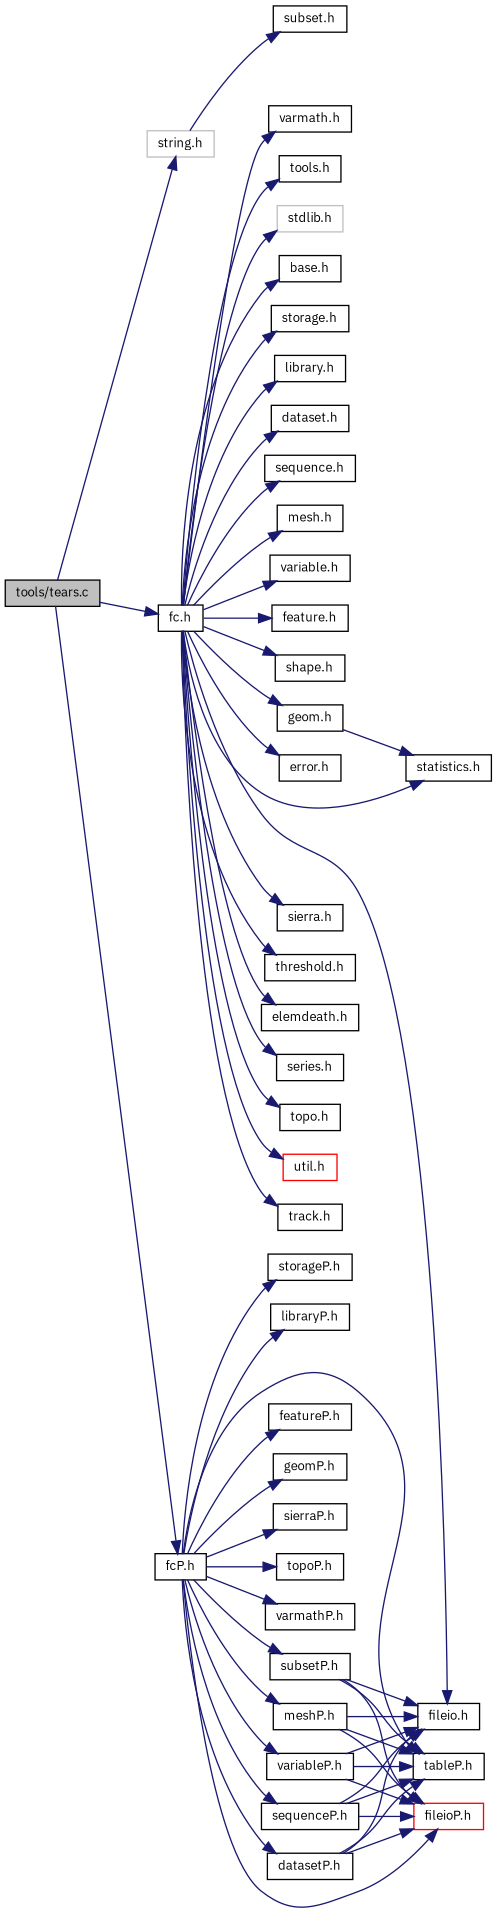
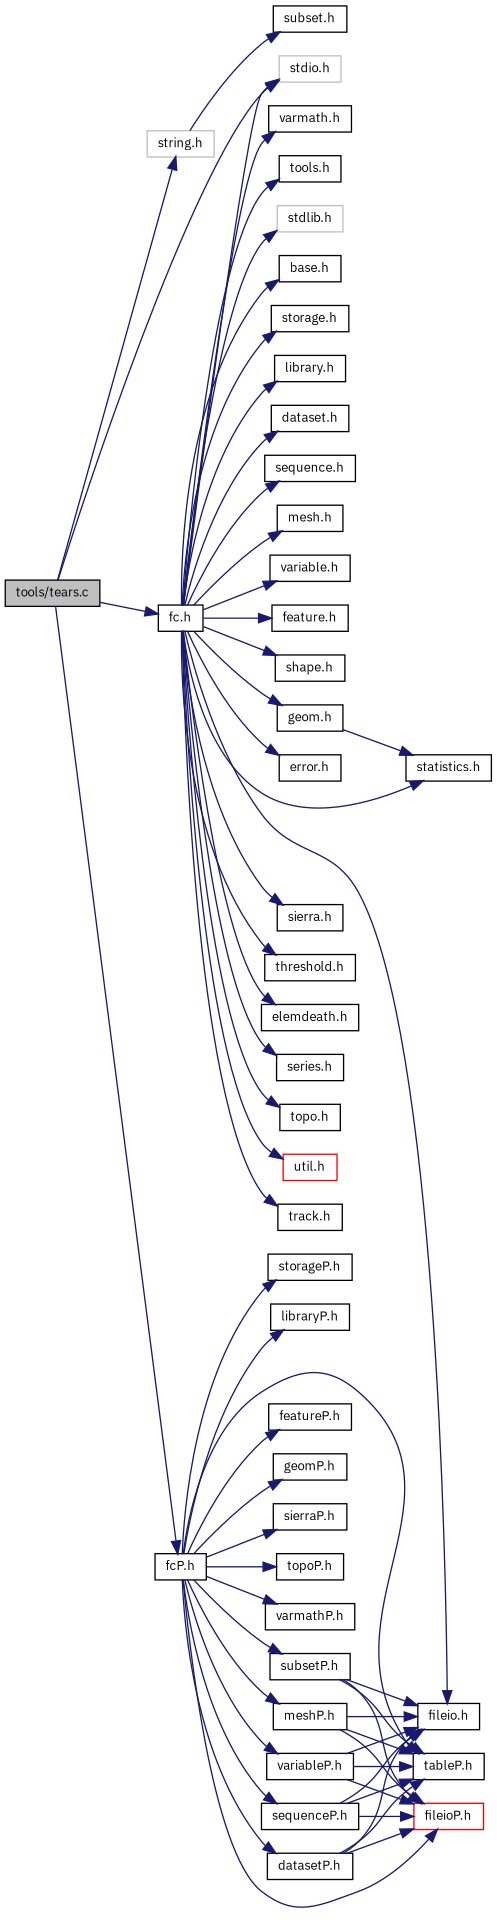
node "stdio.h": added
